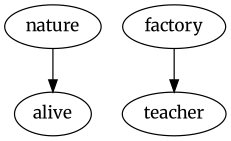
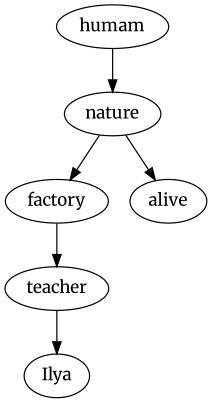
node "humam": added
edge "nature" -> "factory": added
node "Ilya": added
